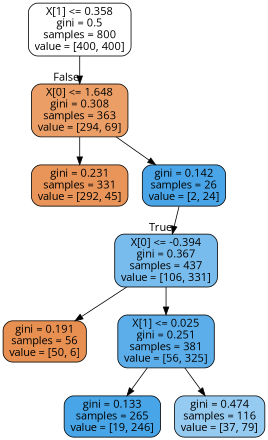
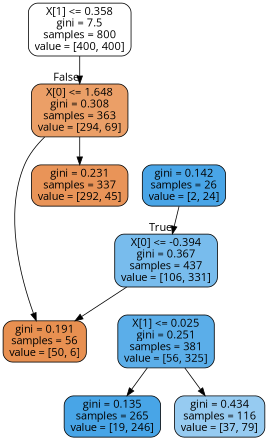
node "X[1] <= 0.358 gini = 0.5 samples = 800 value = [400, 400]": label "X[1] <= 0.358 gini = 0.5 samples = 800 value = [400, 400]" -> "X[1] <= 0.358 gini = 7.5 samples = 800 value = [400, 400]"
edge "X[0] <= 1.648 gini = 0.308 samples = 363 value = [294, 69]" -> "gini = 0.142 samples = 26 value = [2, 24]": now "X[0] <= 1.648 gini = 0.308 samples = 363 value = [294, 69]" -> "gini = 0.191 samples = 56 value = [50, 6]"
node "gini = 0.231 samples = 331 value = [292, 45]": label "gini = 0.231 samples = 331 value = [292, 45]" -> "gini = 0.231 samples = 337 value = [292, 45]"
edge "X[0] <= -0.394 gini = 0.367 samples = 437 value = [106, 331]" -> "X[1] <= 0.025 gini = 0.251 samples = 381 value = [56, 325]": removed
node "gini = 0.133 samples = 265 value = [19, 246]": label "gini = 0.133 samples = 265 value = [19, 246]" -> "gini = 0.135 samples = 265 value = [19, 246]"
node "gini = 0.474 samples = 116 value = [37, 79]": label "gini = 0.474 samples = 116 value = [37, 79]" -> "gini = 0.434 samples = 116 value = [37, 79]"
